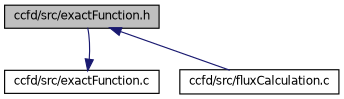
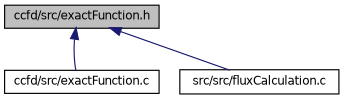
edge "ccfd/src/exactFunction.h" -> "ccfd/src/exactFunction.c": reversed
node "ccfd/src/fluxCalculation.c": label "ccfd/src/fluxCalculation.c" -> "src/src/fluxCalculation.c"
